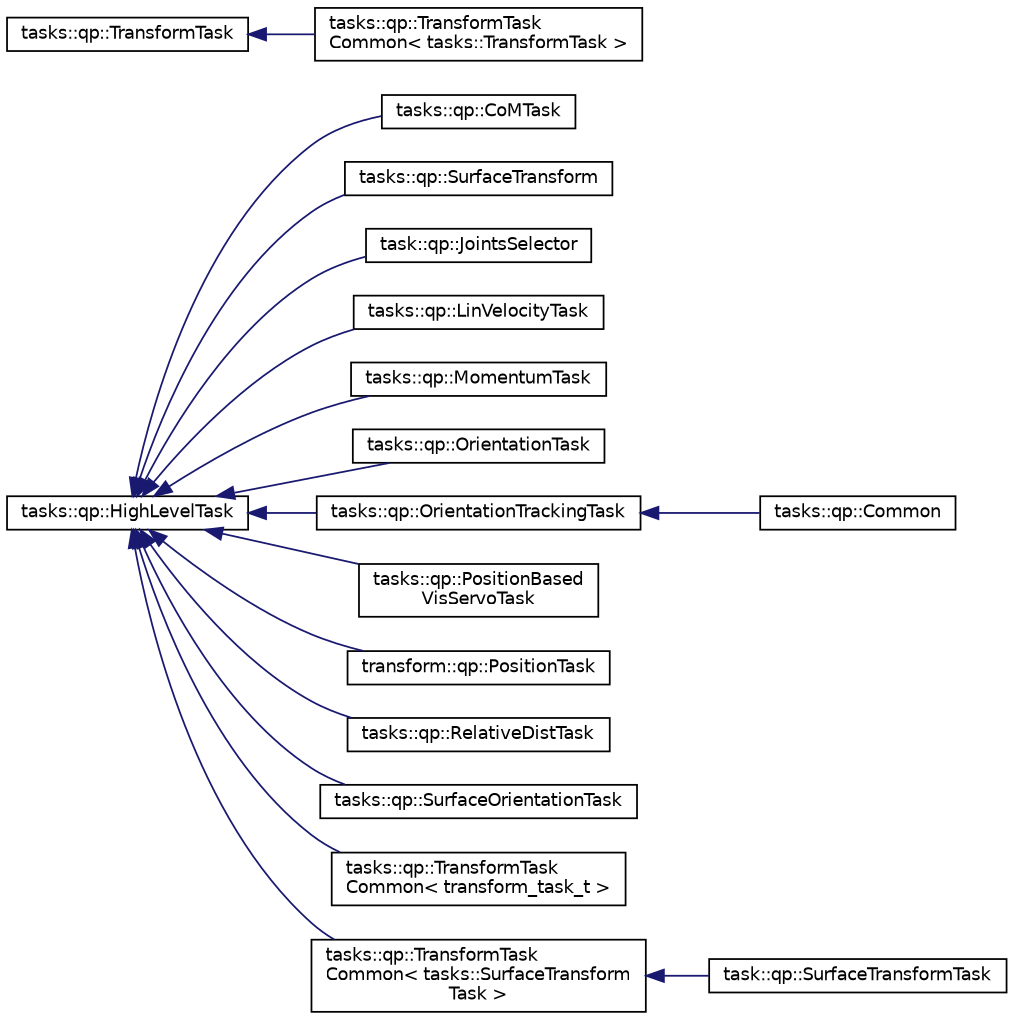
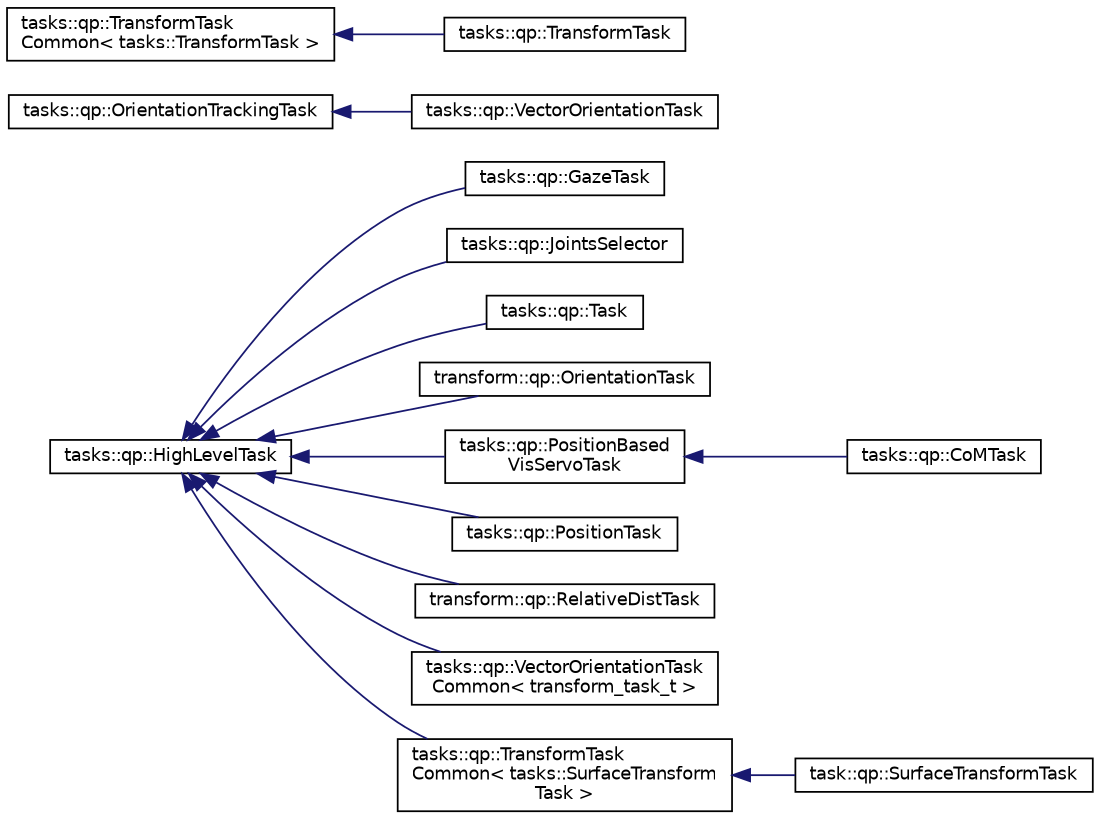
edge "tasks::qp::TransformTask Common< tasks::TransformTask >" -> "tasks::qp::TransformTask": reversed
node "tasks::qp::SurfaceTransform": label "tasks::qp::SurfaceTransform" -> "tasks::qp::GazeTask"
node "task::qp::JointsSelector": label "task::qp::JointsSelector" -> "tasks::qp::JointsSelector"
edge "tasks::qp::CoMTask" -> "tasks::qp::HighLevelTask": now "tasks::qp::CoMTask" -> "tasks::qp::PositionBased VisServoTask"
node "tasks::qp::LinVelocityTask": label "tasks::qp::LinVelocityTask" -> "tasks::qp::Task"
node "tasks::qp::MomentumTask": removed
node "tasks::qp::OrientationTask": label "tasks::qp::OrientationTask" -> "transform::qp::OrientationTask"
edge "tasks::qp::OrientationTrackingTask" -> "tasks::qp::HighLevelTask": removed
node "tasks::qp::Common": label "tasks::qp::Common" -> "tasks::qp::VectorOrientationTask"
node "transform::qp::PositionTask": label "transform::qp::PositionTask" -> "tasks::qp::PositionTask"
node "tasks::qp::RelativeDistTask": label "tasks::qp::RelativeDistTask" -> "transform::qp::RelativeDistTask"
node "tasks::qp::SurfaceOrientationTask": removed
node "tasks::qp::TransformTask Common< transform_task_t >": label "tasks::qp::TransformTask Common< transform_task_t >" -> "tasks::qp::VectorOrientationTask Common< transform_task_t >"
